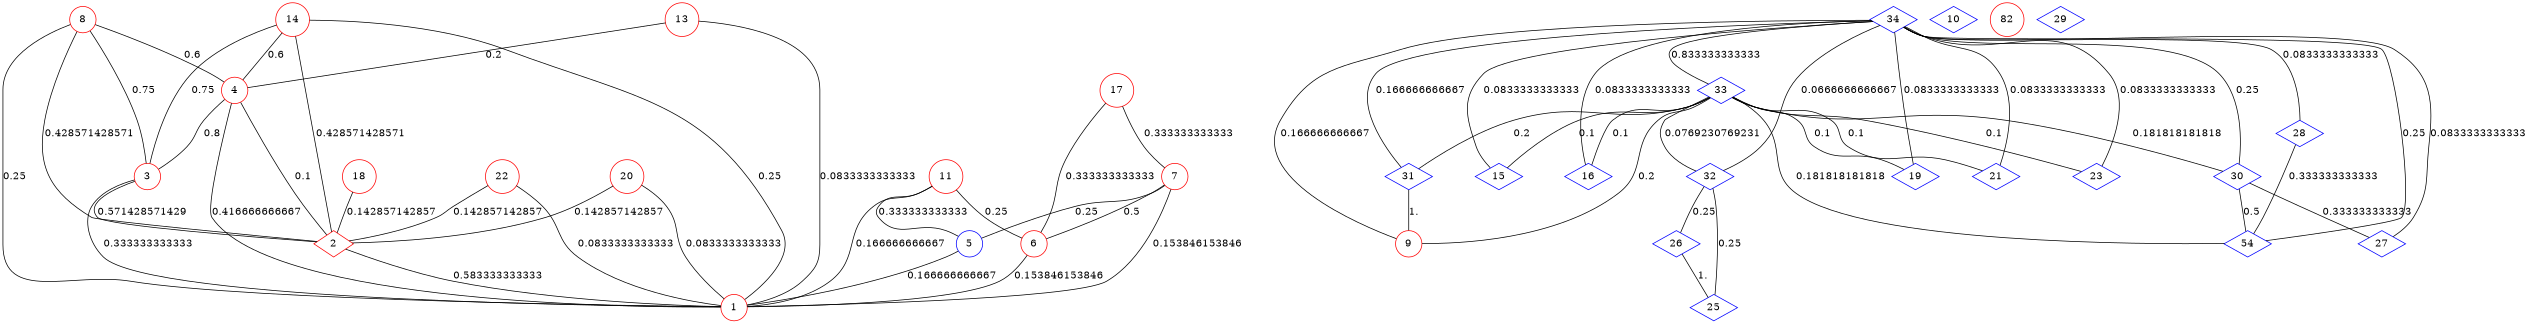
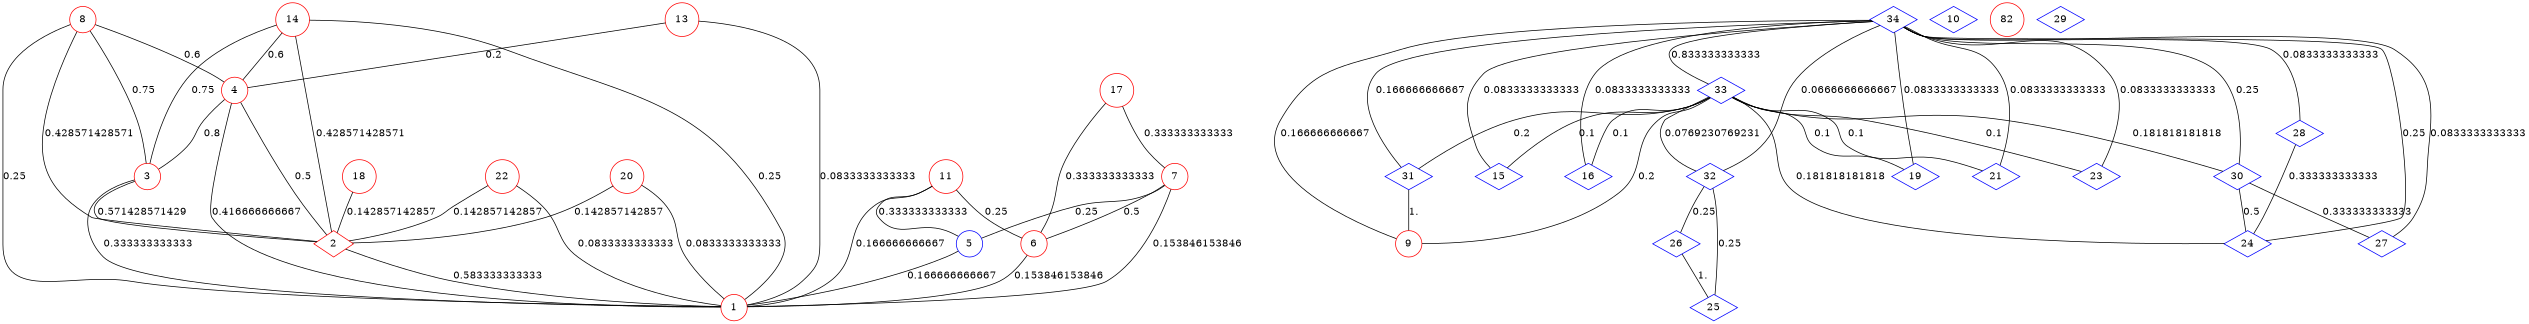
edge "4" -- "2": label "0.1" -> "0.5"
node "54": label "54" -> "24"
